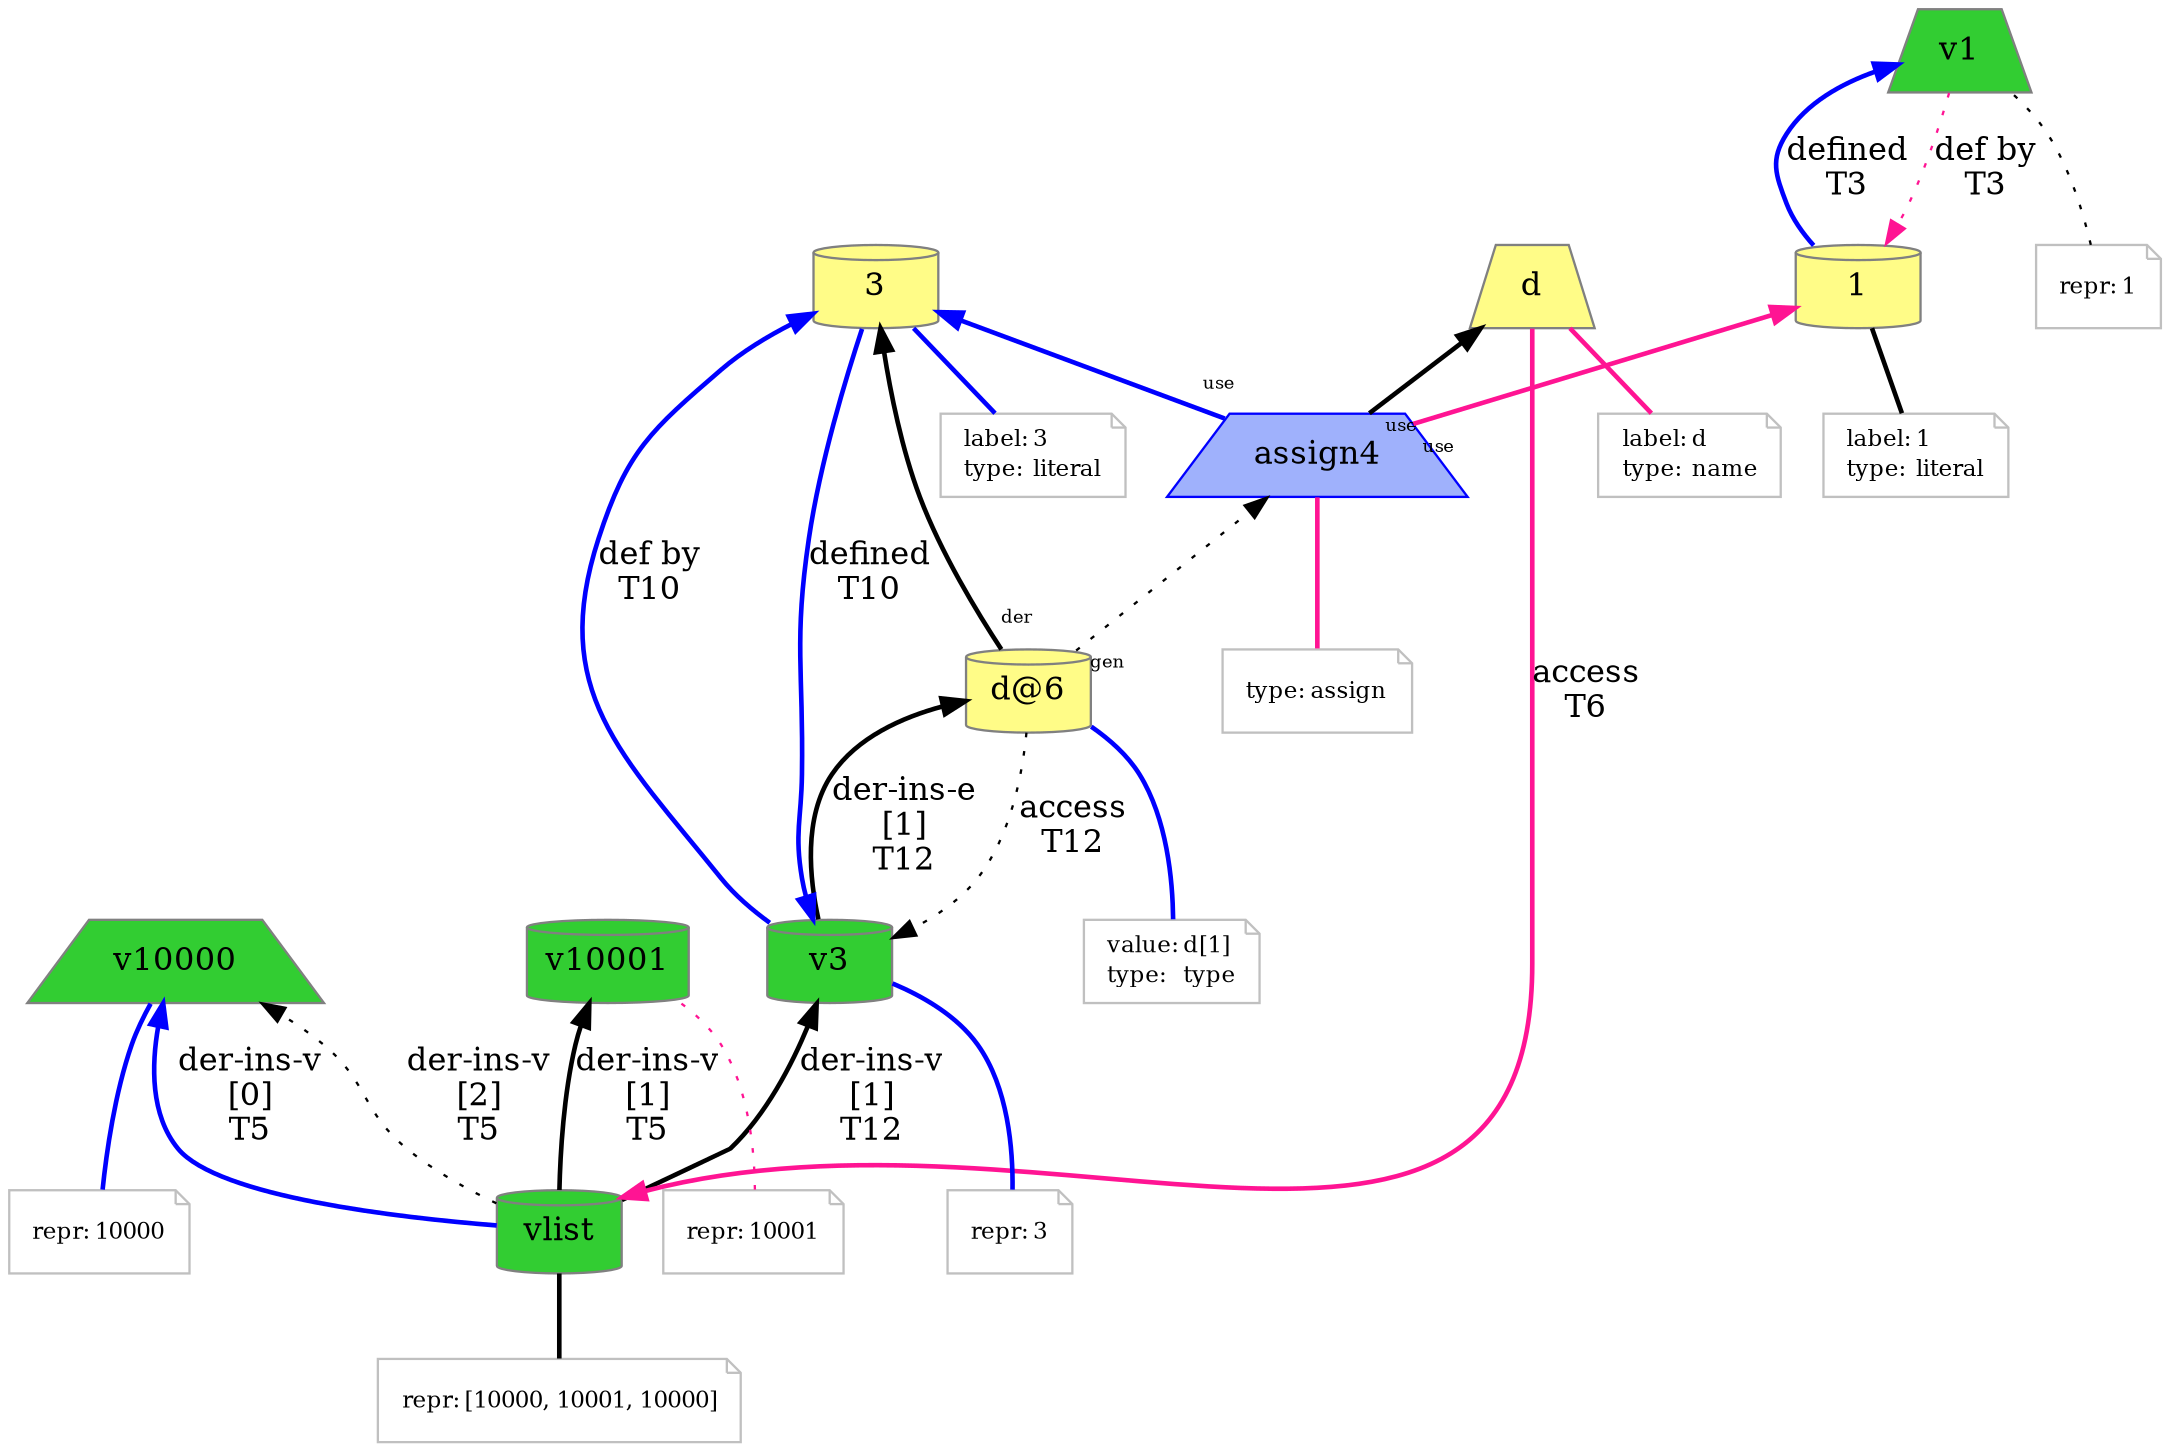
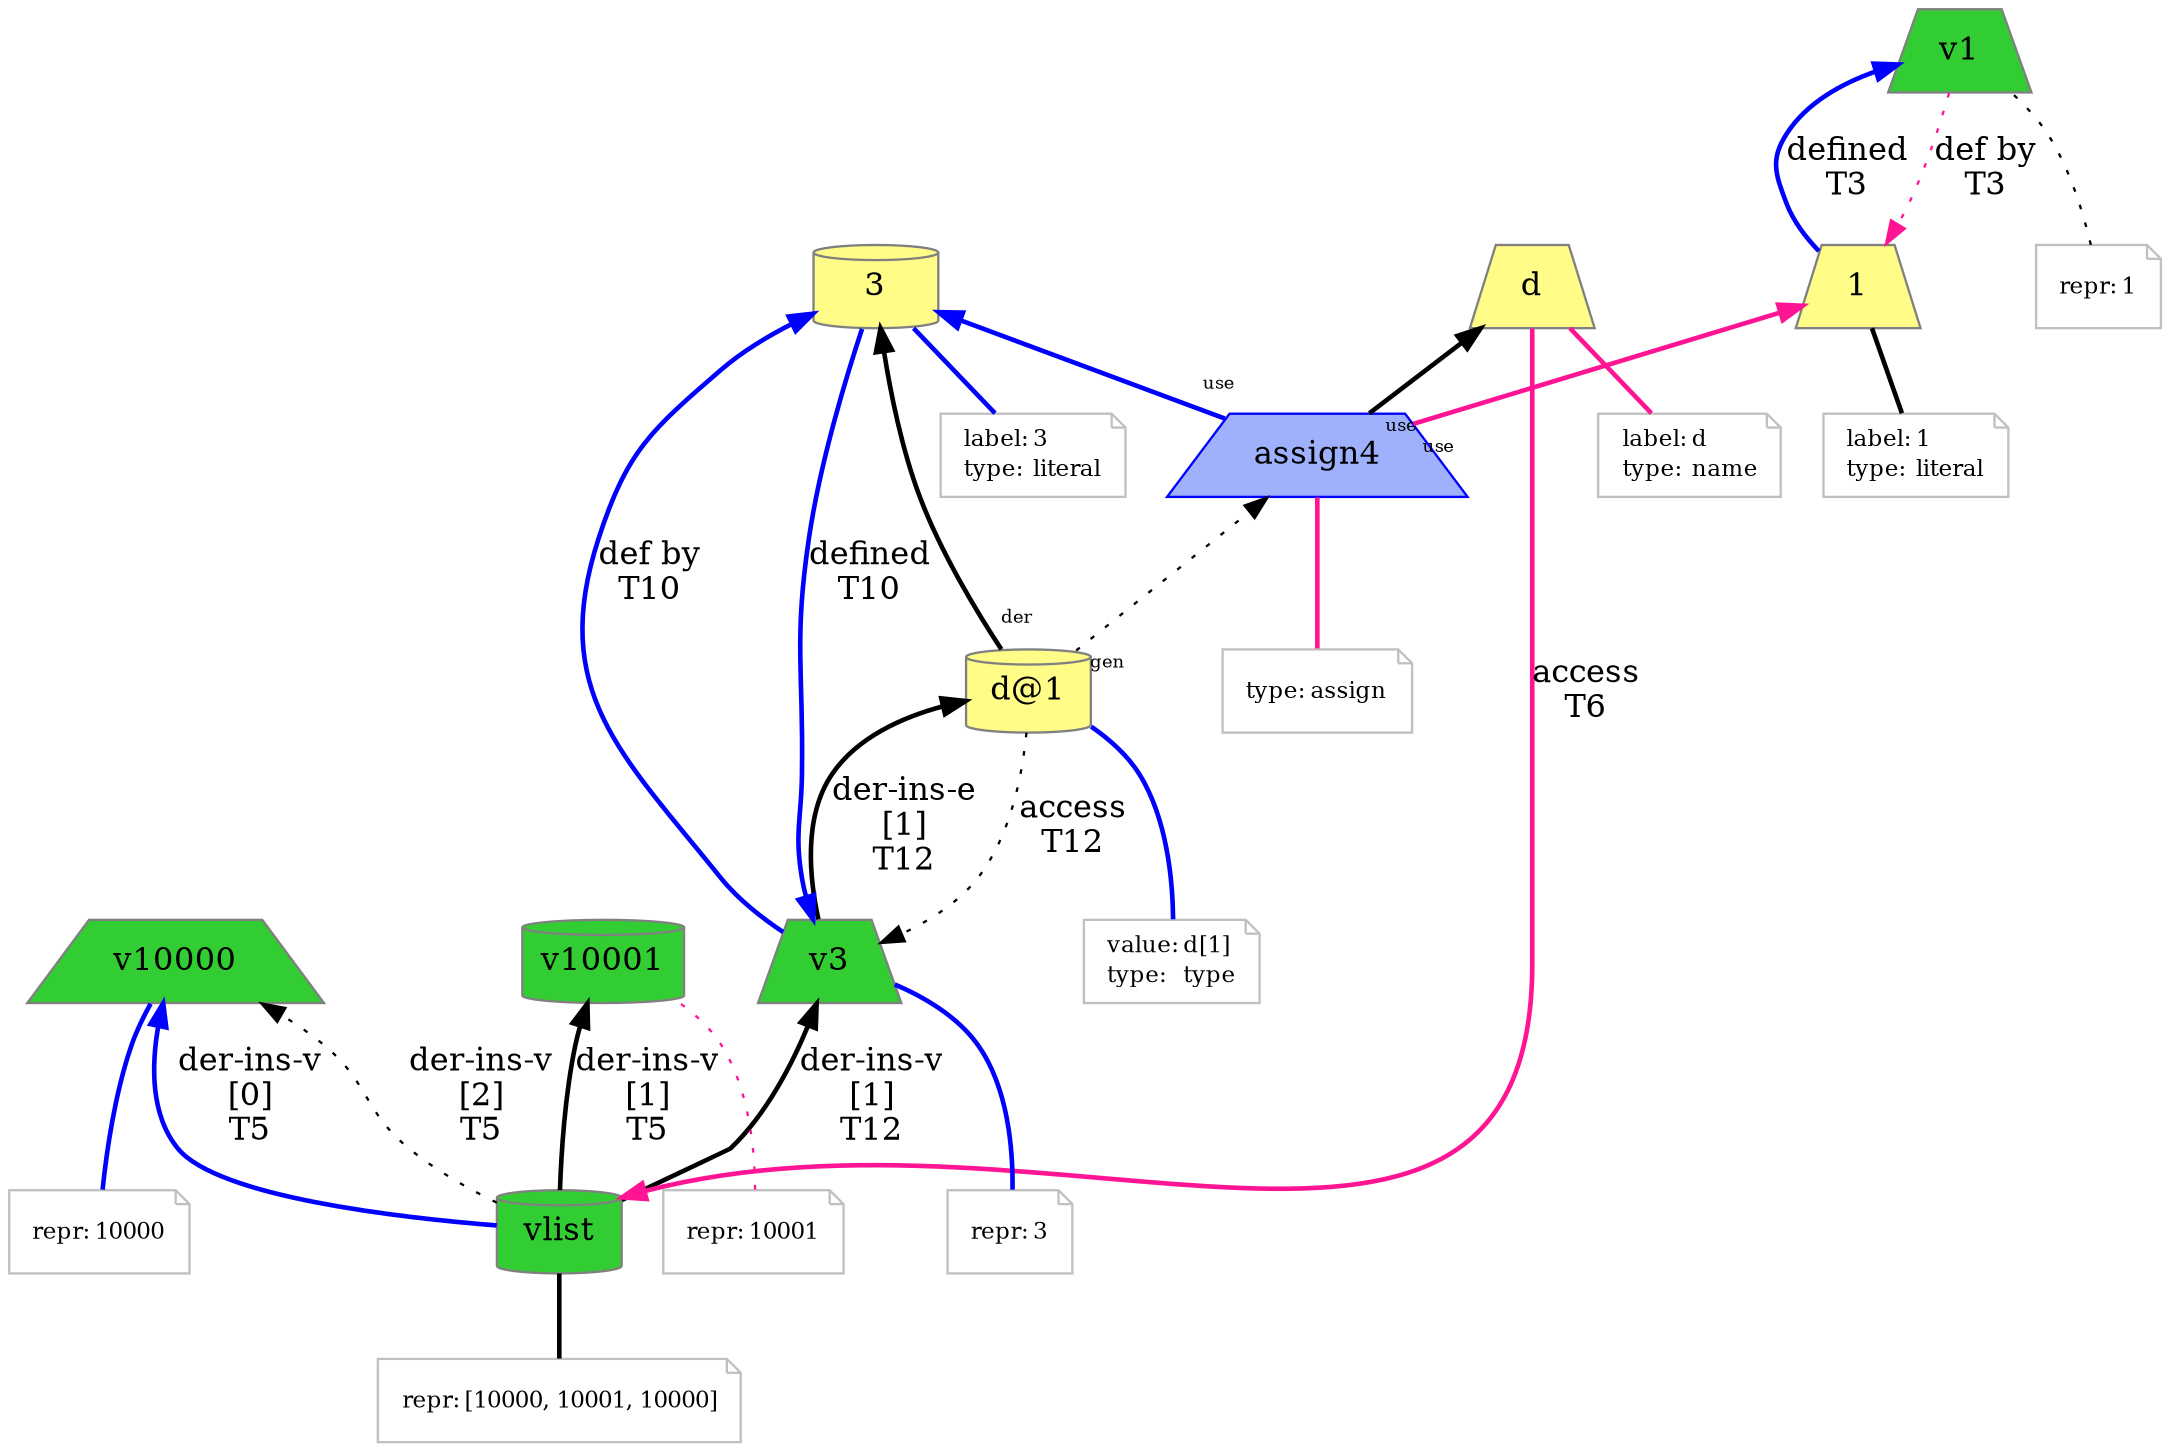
node "1": shape cylinder -> trapezium
node "d@6": label "d@6" -> "d@1"
node "v3": shape cylinder -> trapezium
